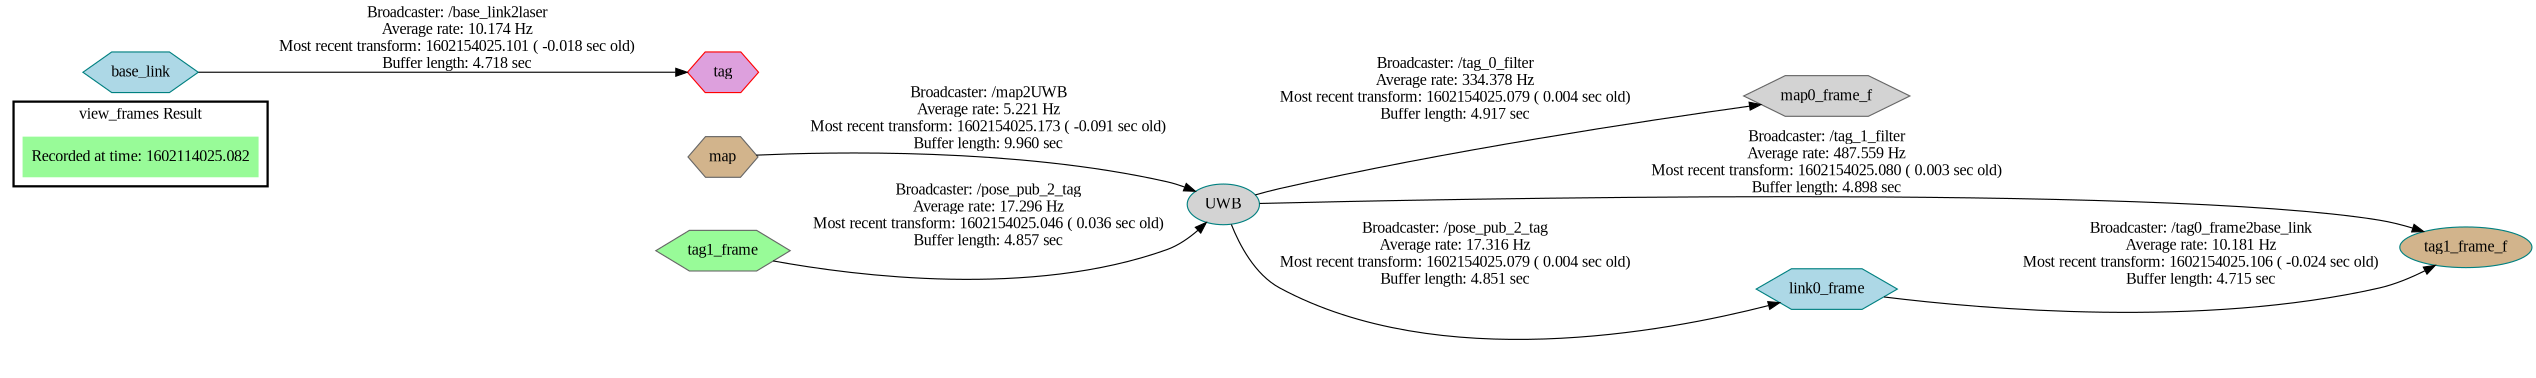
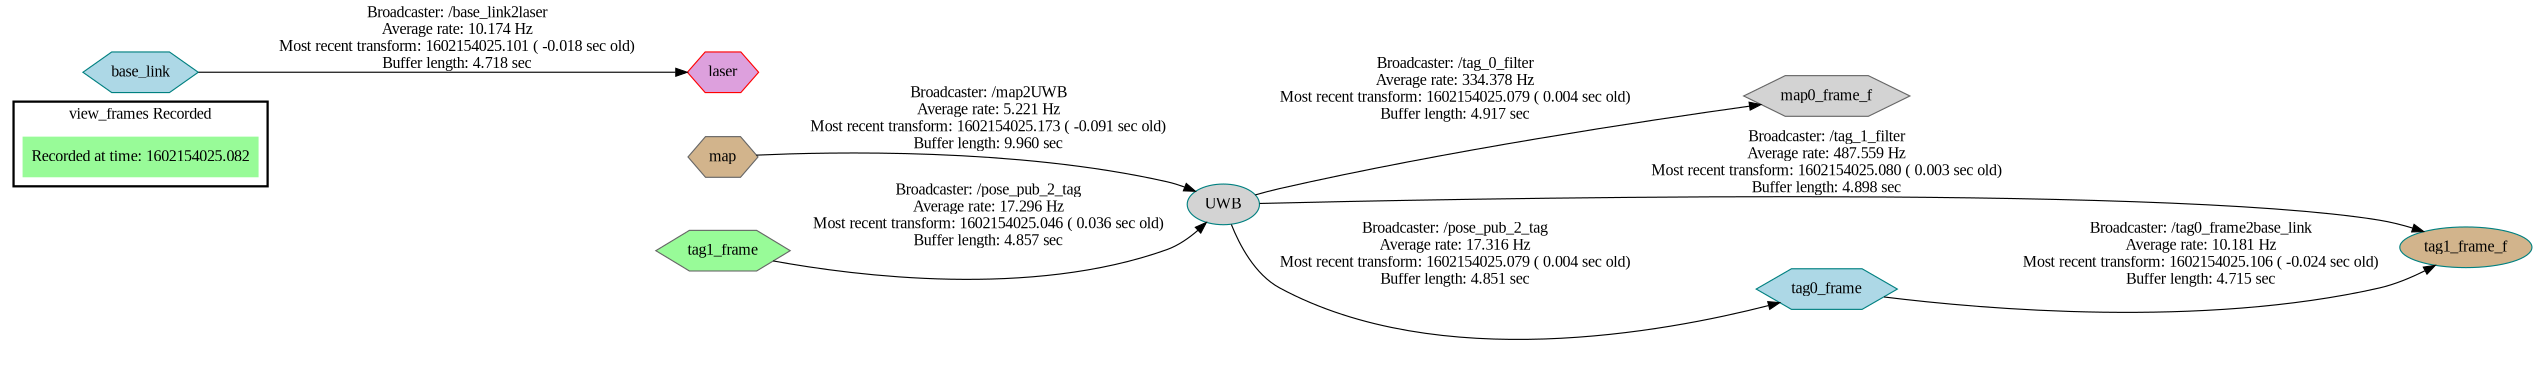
node "tag": label "tag" -> "laser"
cluster "view_frames Result": label "view_frames Result" -> "view_frames Recorded"
node "Recorded at time: 1602114025.082": label "Recorded at time: 1602114025.082" -> "Recorded at time: 1602154025.082"
node "link0_frame": label "link0_frame" -> "tag0_frame"
